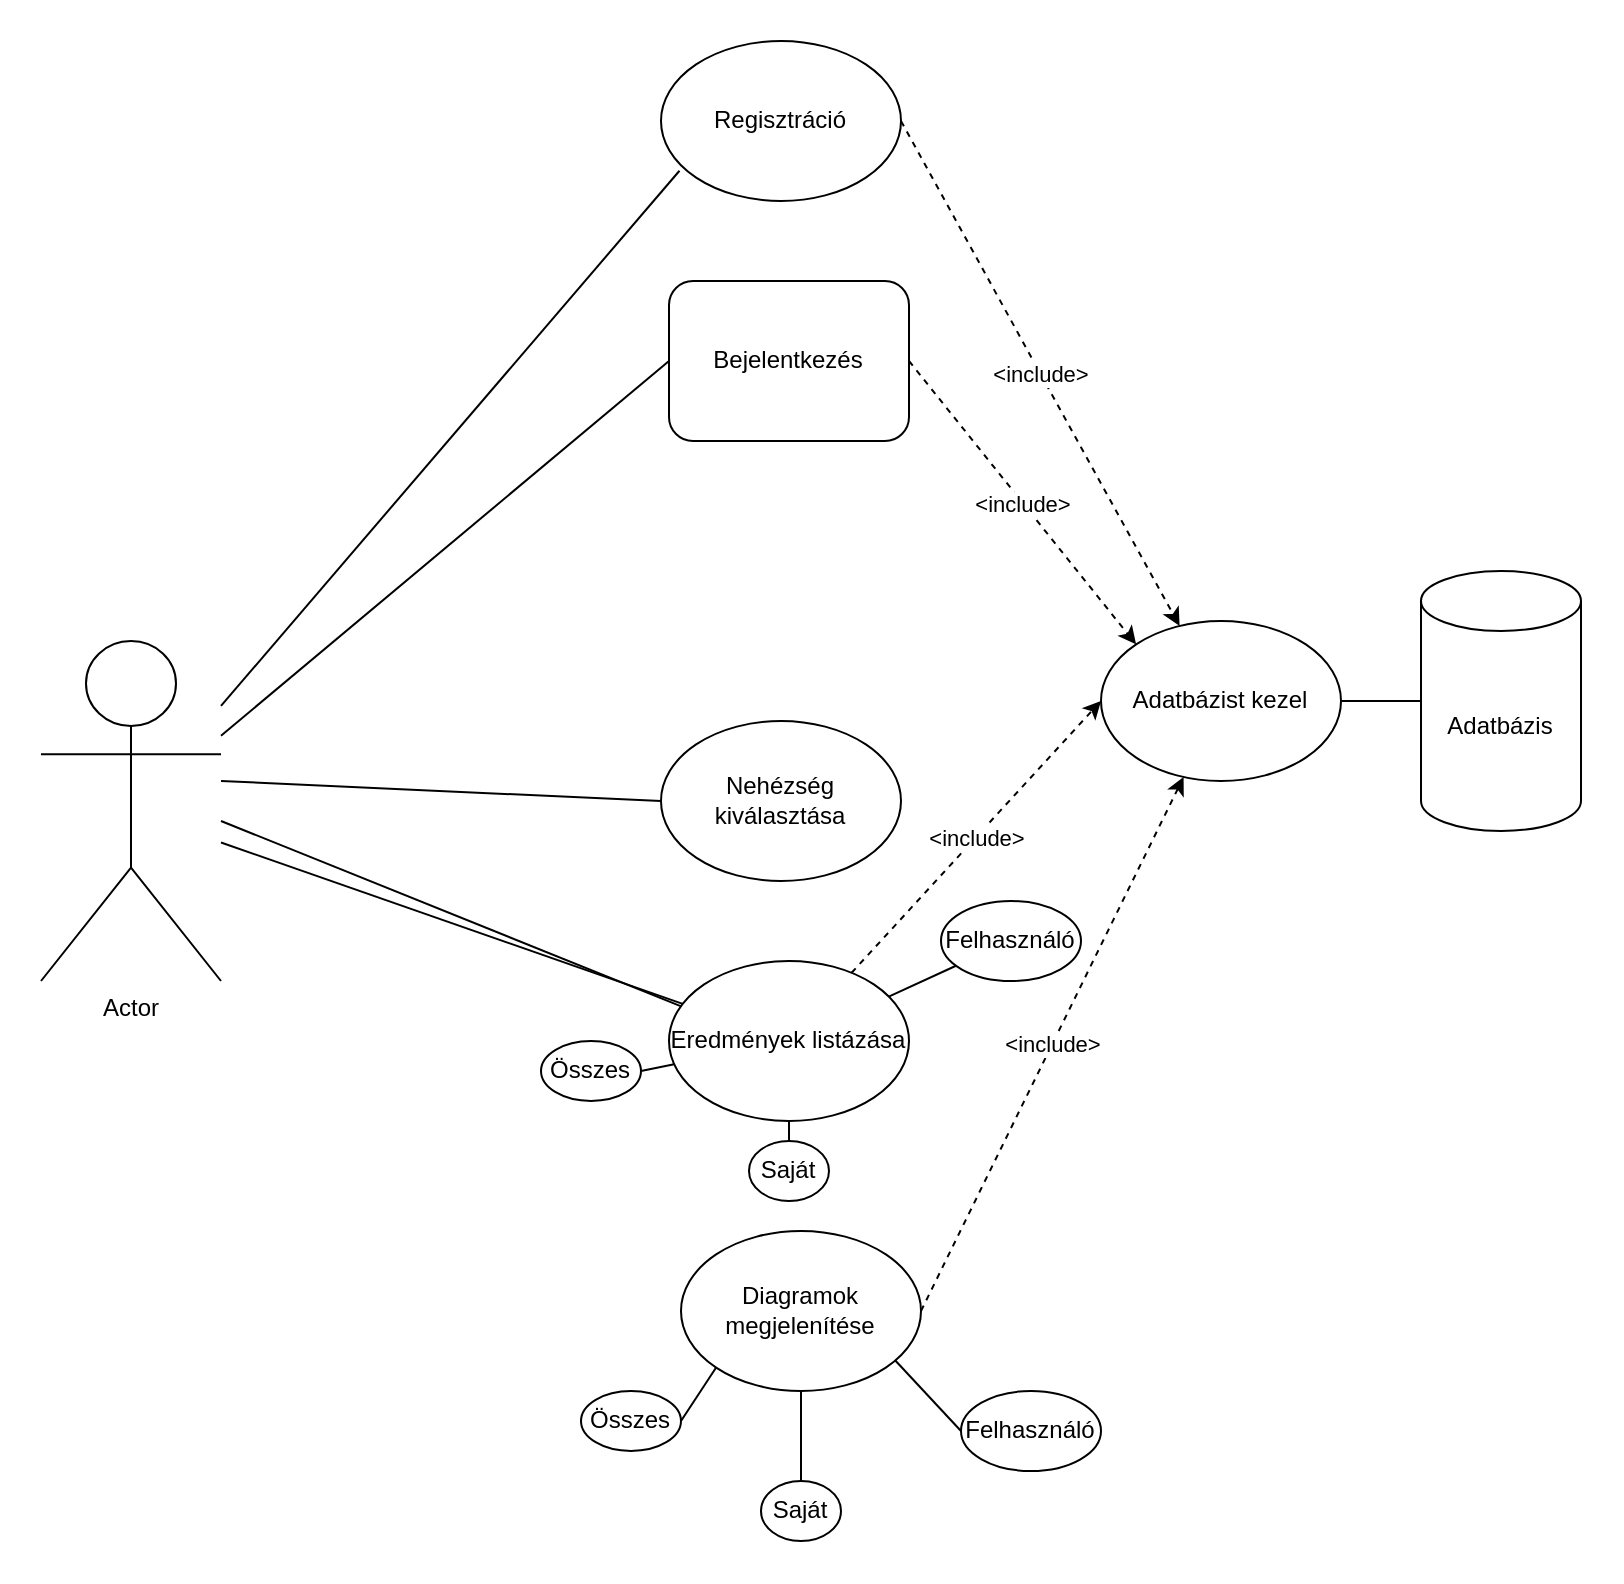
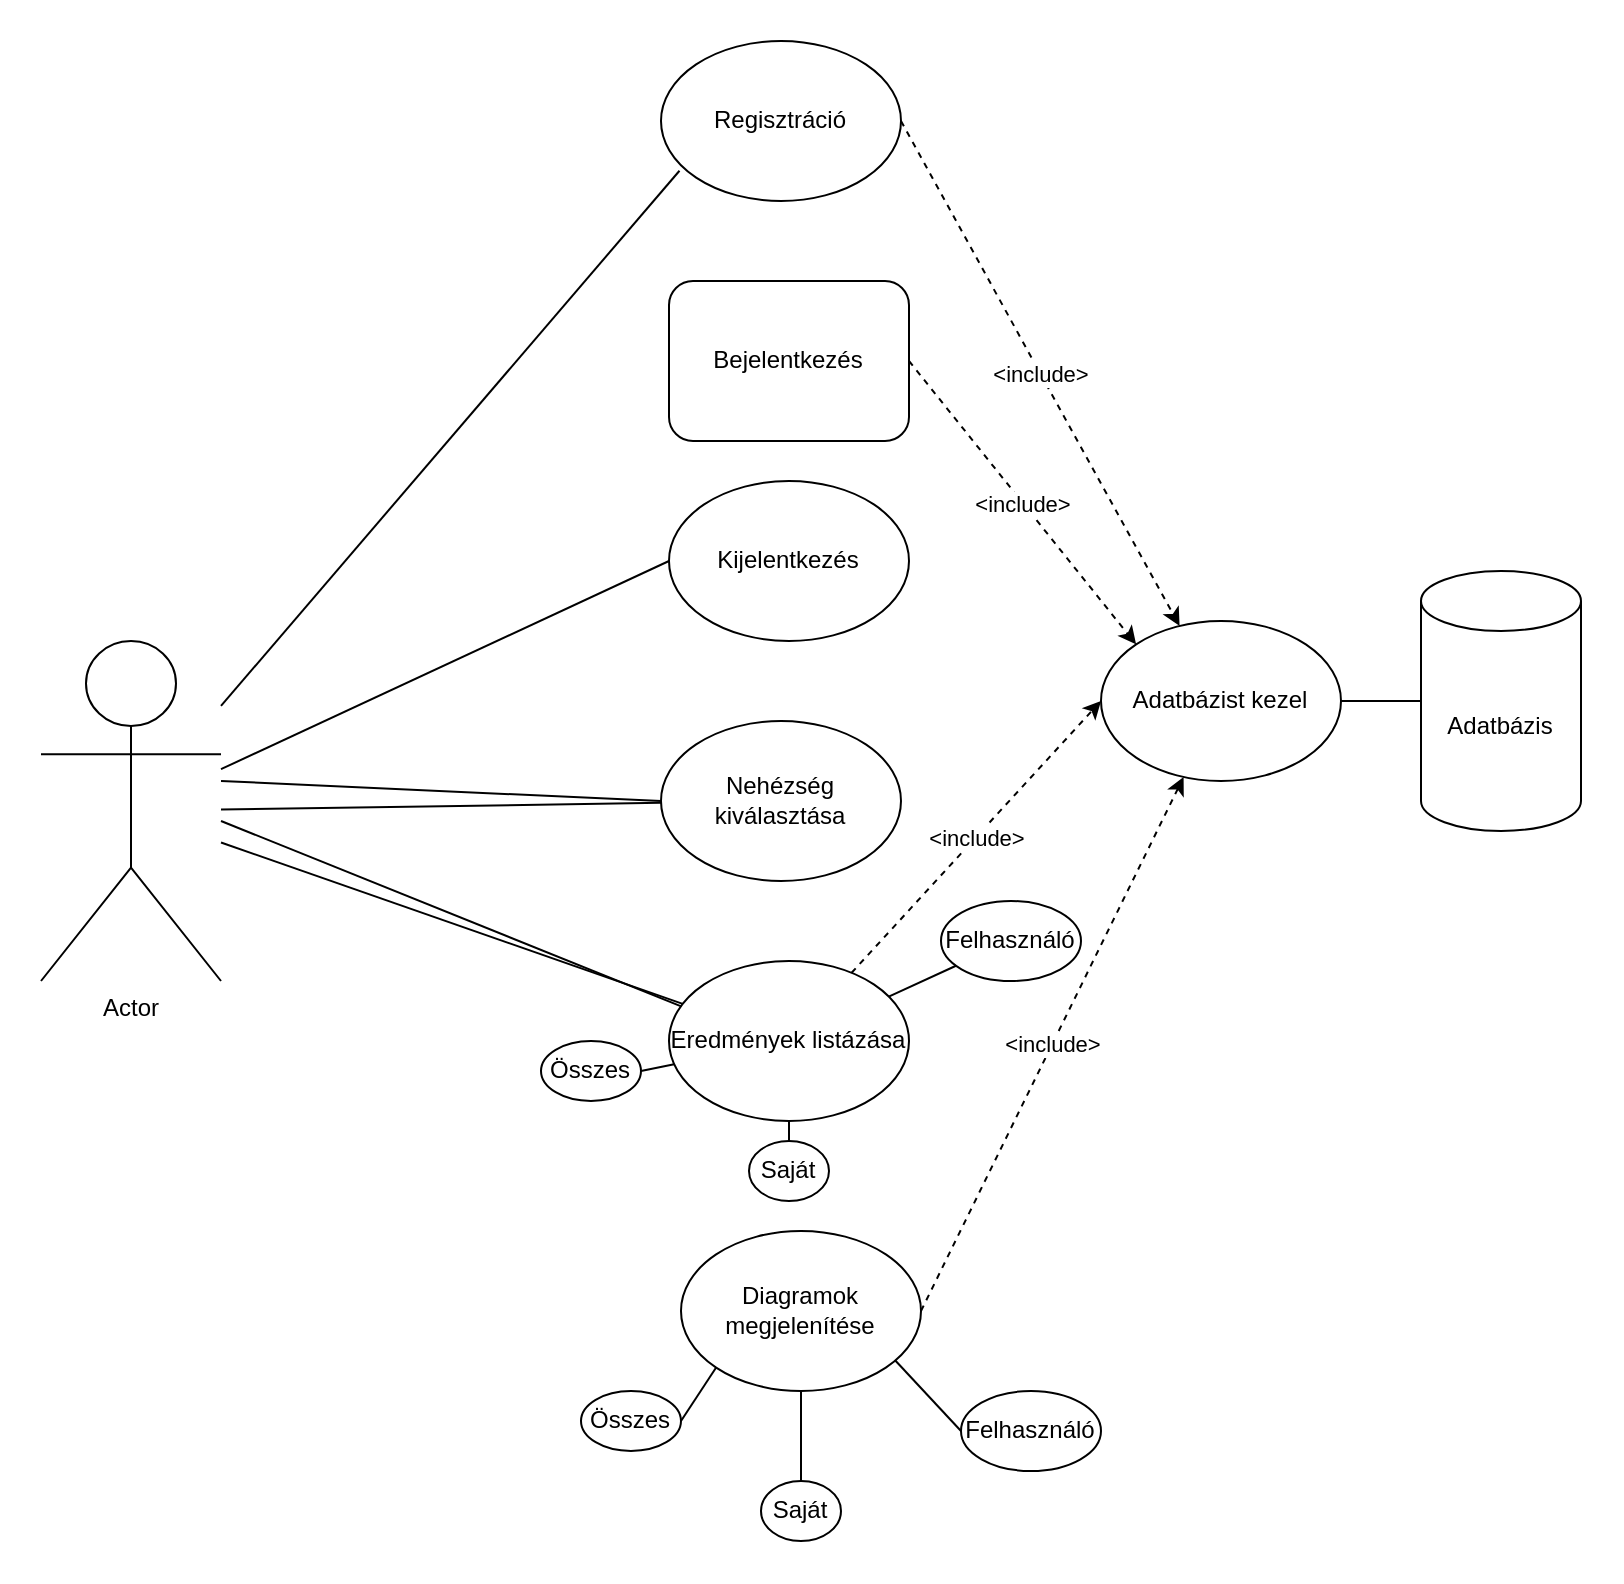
edge "Bejelentkezés" -- "Actor": now "Nehézség kiválasztása" -- "Actor"
node "Kijelentkezés": added
edge "Kijelentkezés" -- "Actor": added
